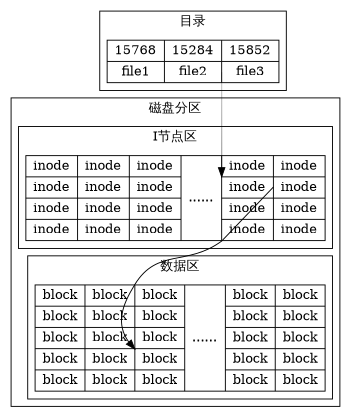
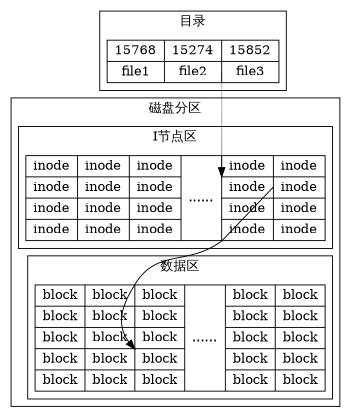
node "15768": text "15284" -> "15274"
